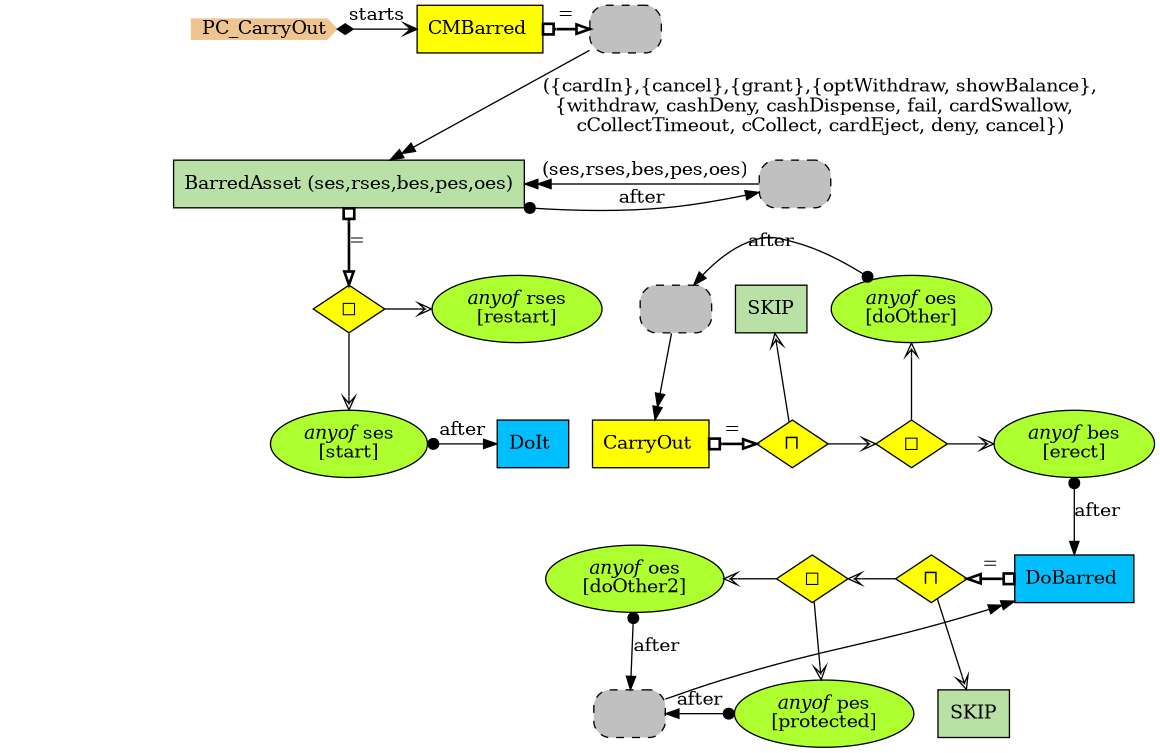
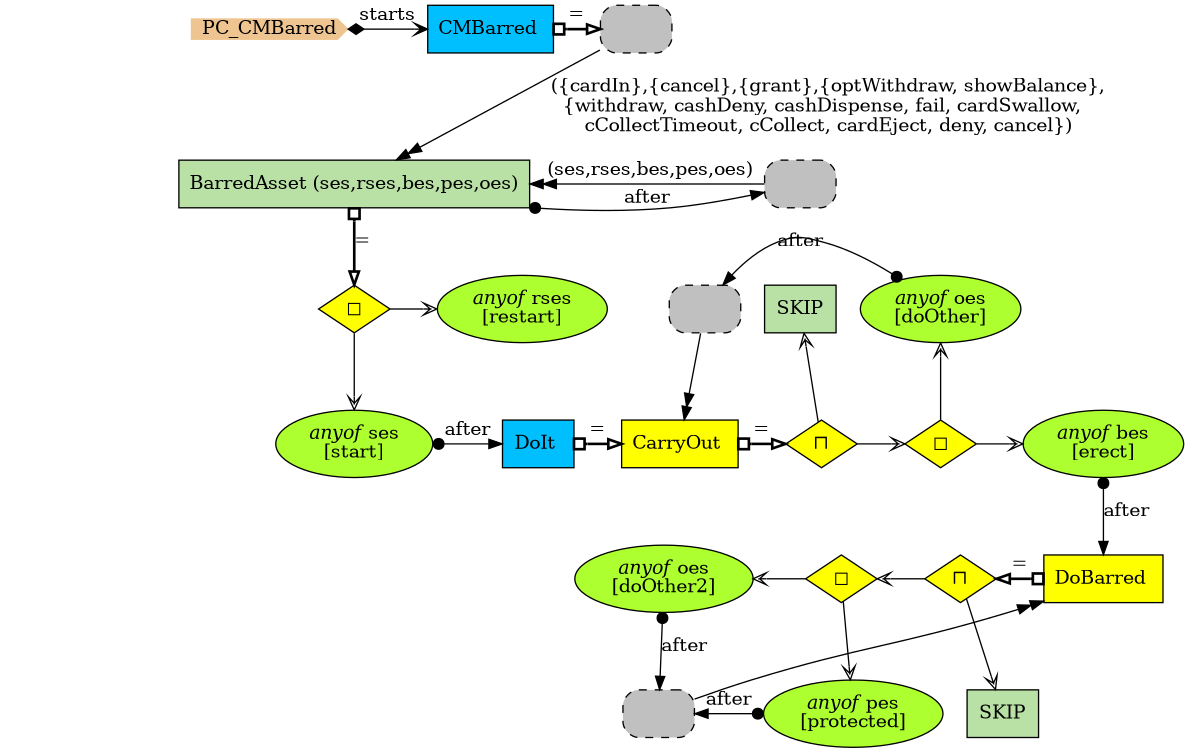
node "PC_CarryOut": label "PC_CarryOut" -> "PC_CMBarred"
node "CMBarred": fillcolor yellow -> deepskyblue
edge "DoIt" -- "CarryOut": added, label "="
node "DoBarred": fillcolor deepskyblue -> yellow
